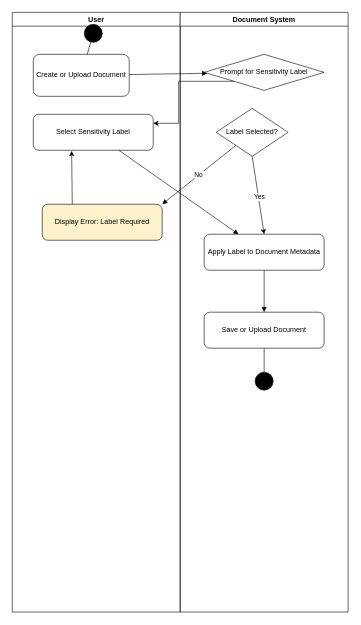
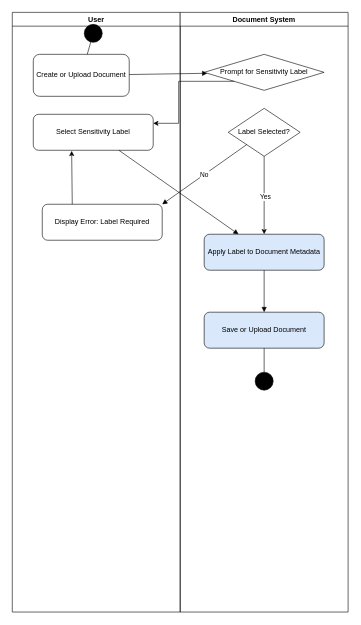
node "Label Selected?": moved (252, 132) -> (264, 132)
node "Display Error: Label Required": fillcolor #fff2cc -> #ffffff
node "Apply Label to Document Metadata": fillcolor #ffffff -> #dae8fc
node "Save or Upload Document": fillcolor #ffffff -> #dae8fc
